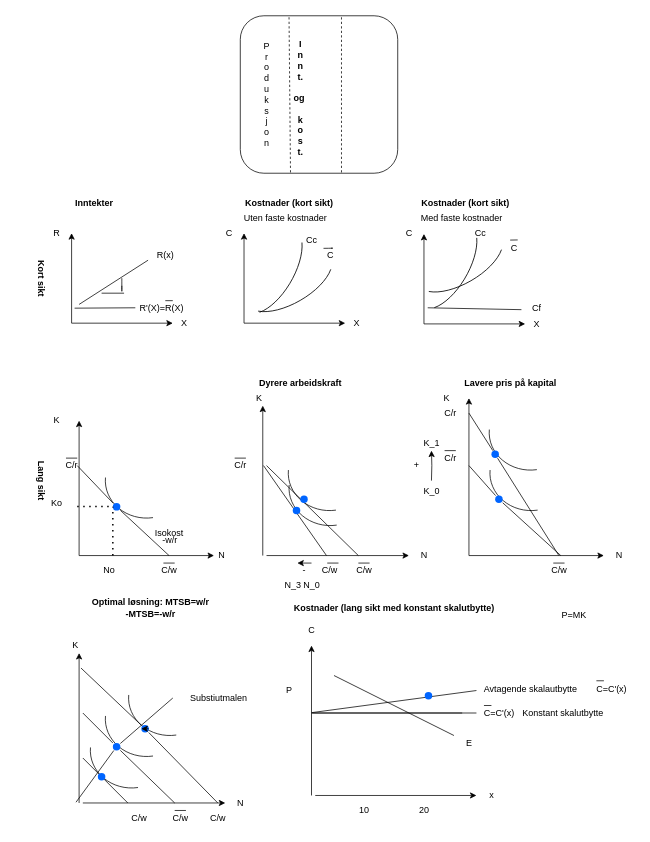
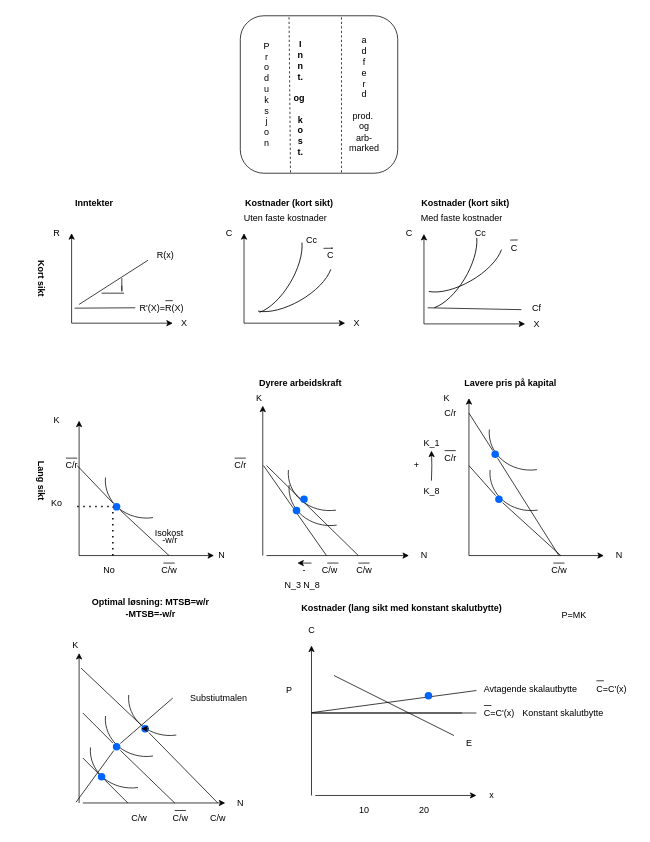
node "a d f e r d prod. og arb- marked": added
node "K_0": label "K_0" -> "K_8"
node "N_0": label "N_0" -> "N_8"
node "Kostnader (lang sikt med konstant skalutbytte)": moved (394, 608) -> (402, 608)
